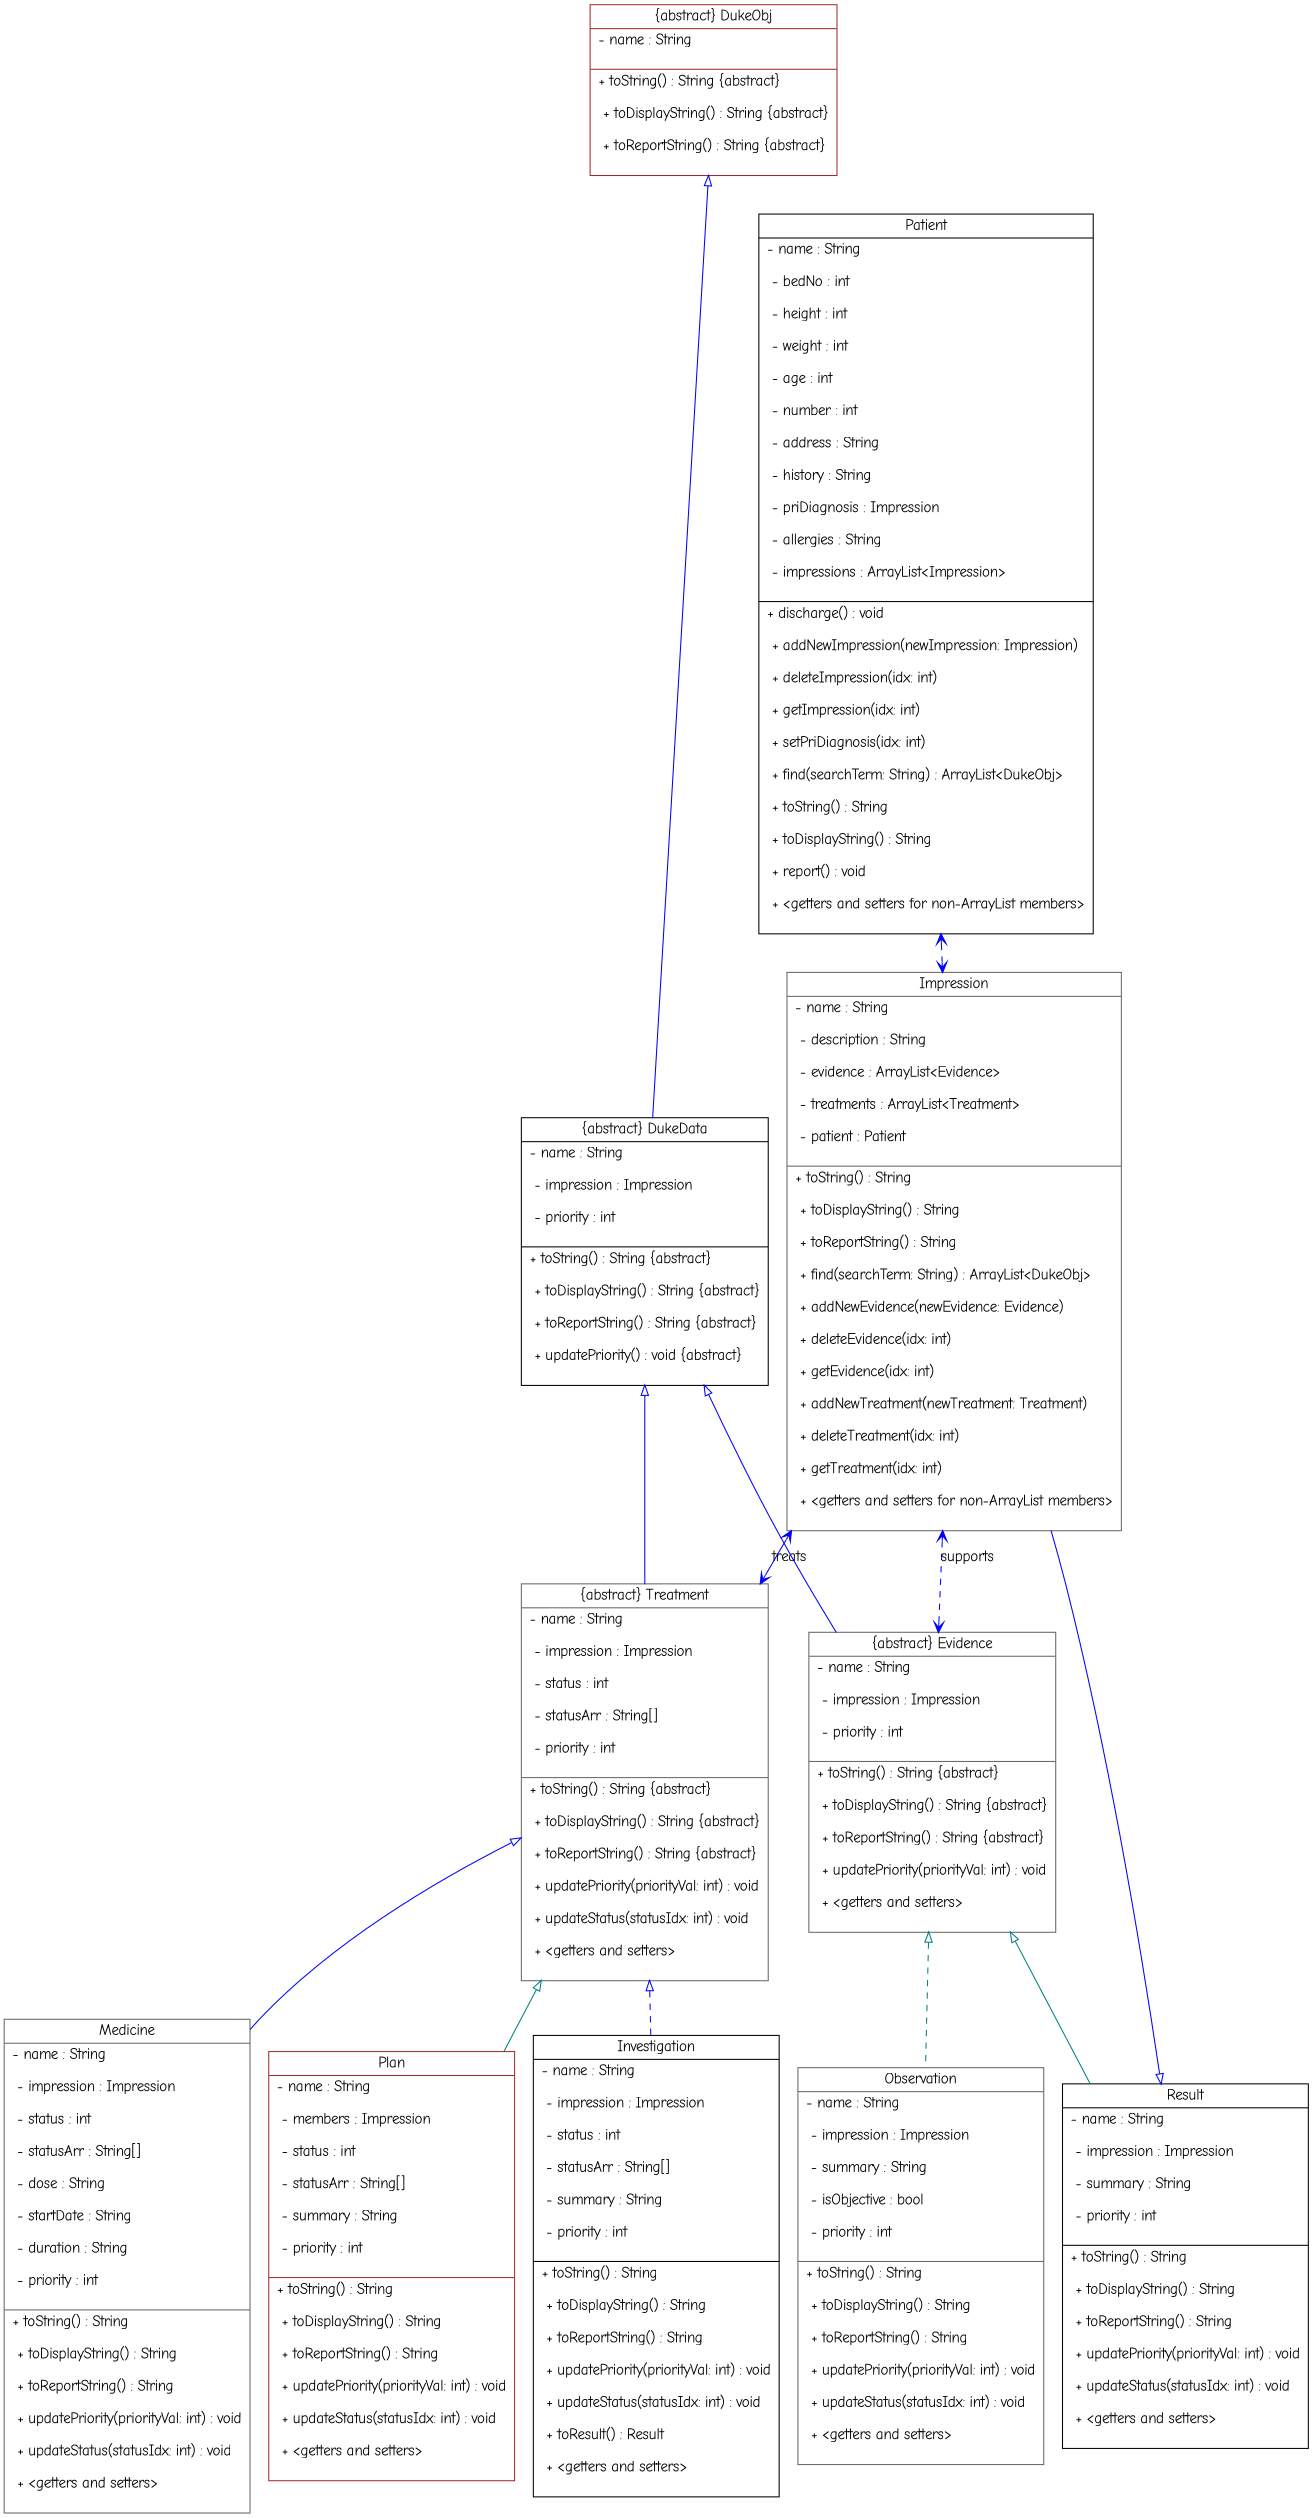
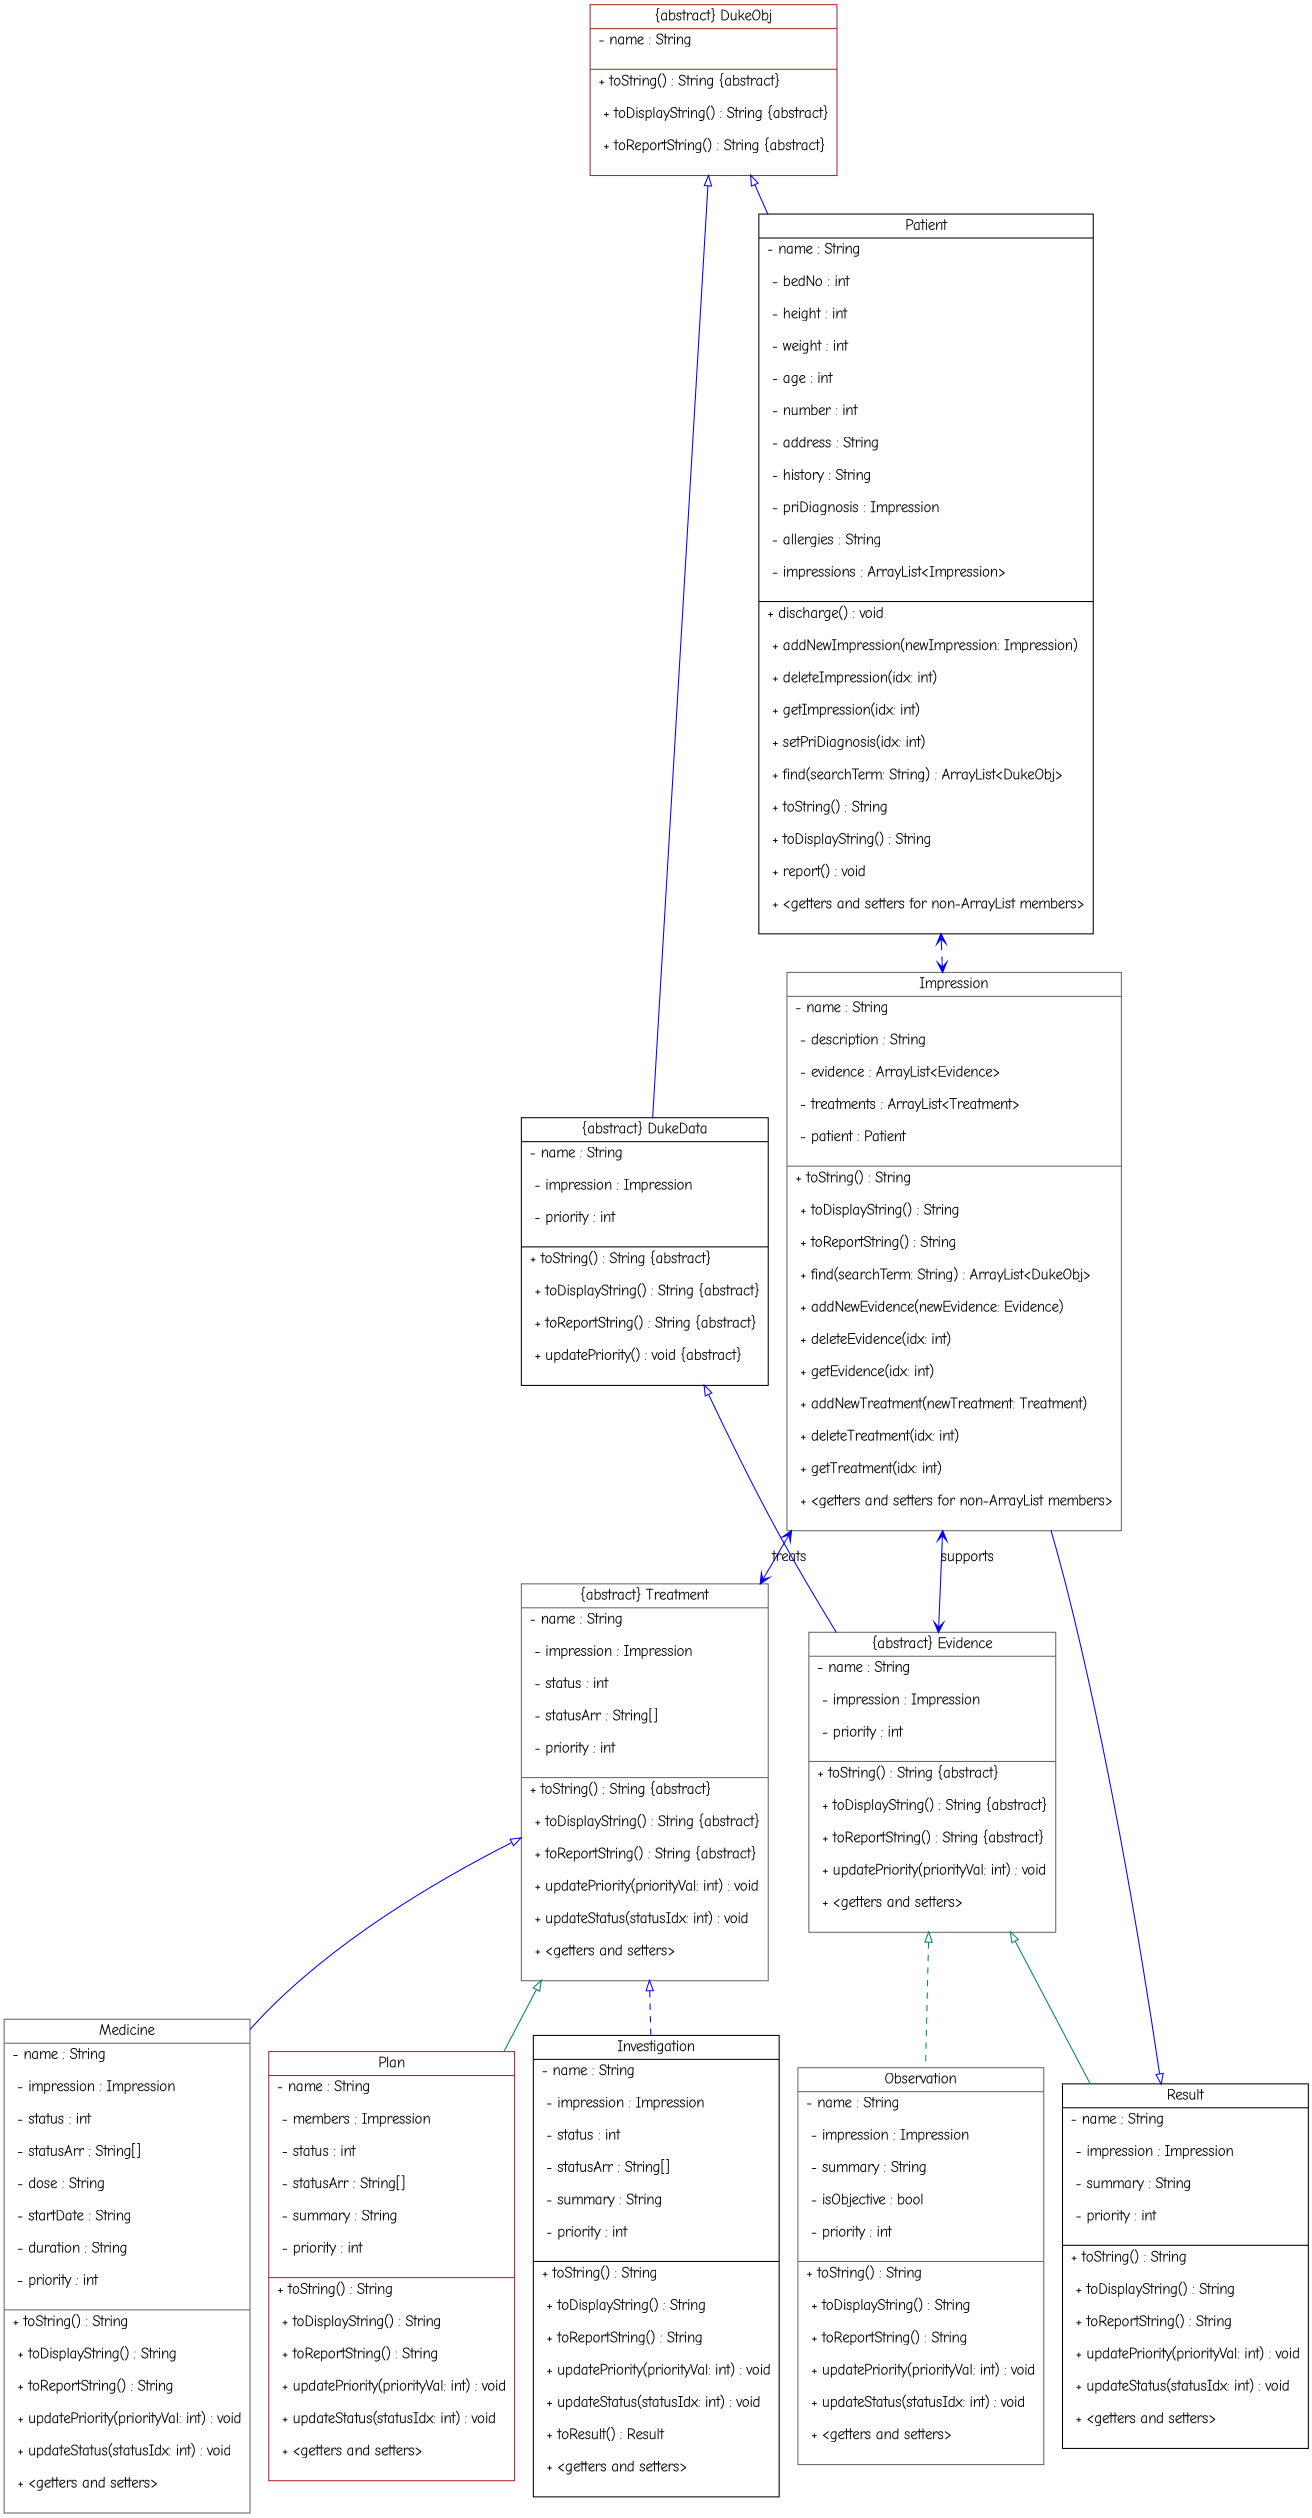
edge "Patient" -> "{abstract} DukeObj": added
edge "{abstract} Treatment" -> "{abstract} DukeData": removed
edge "Impression" -- "{abstract} Evidence": style dashed -> solid
